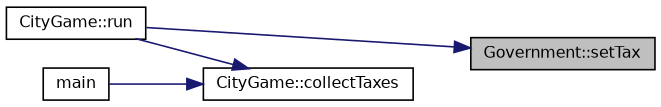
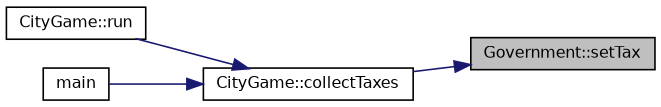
edge "CityGame::run" -> "Government::setTax": now "CityGame::collectTaxes" -> "Government::setTax"
